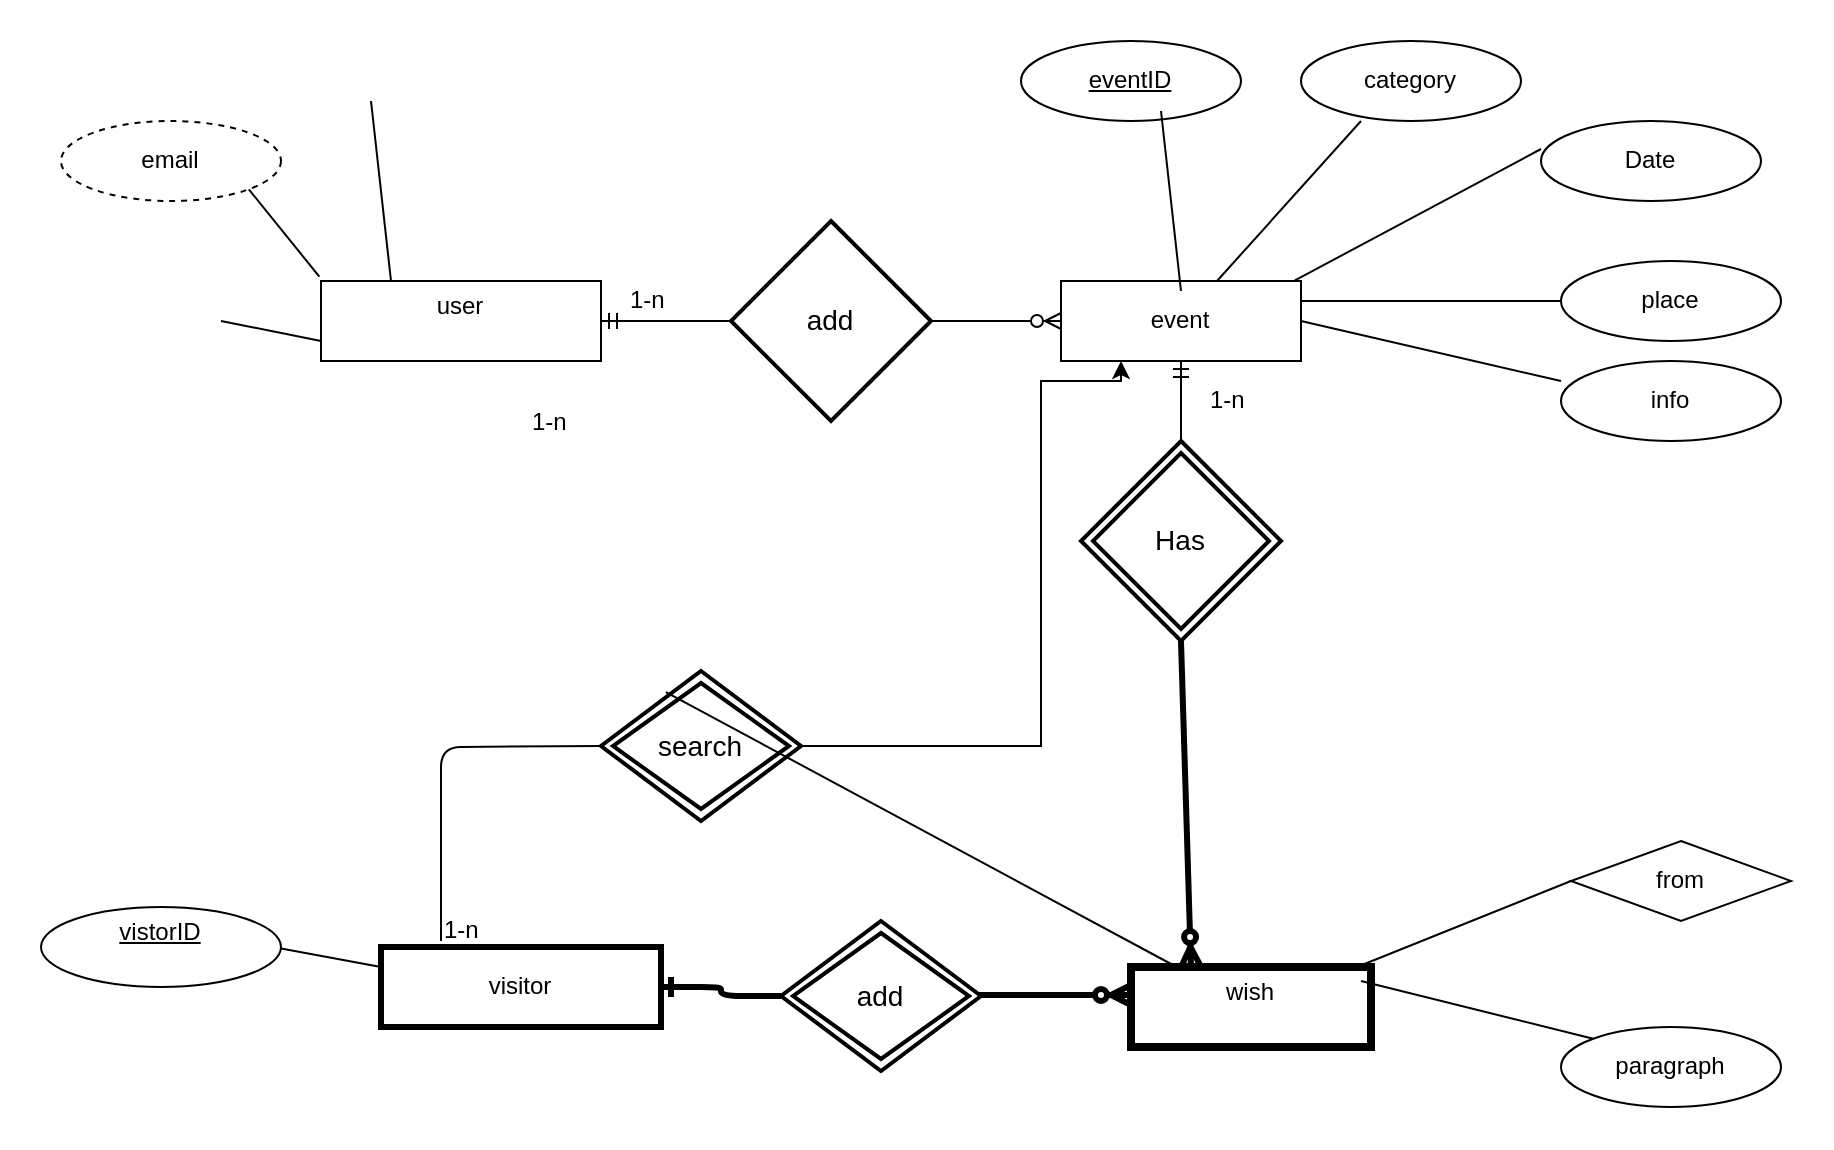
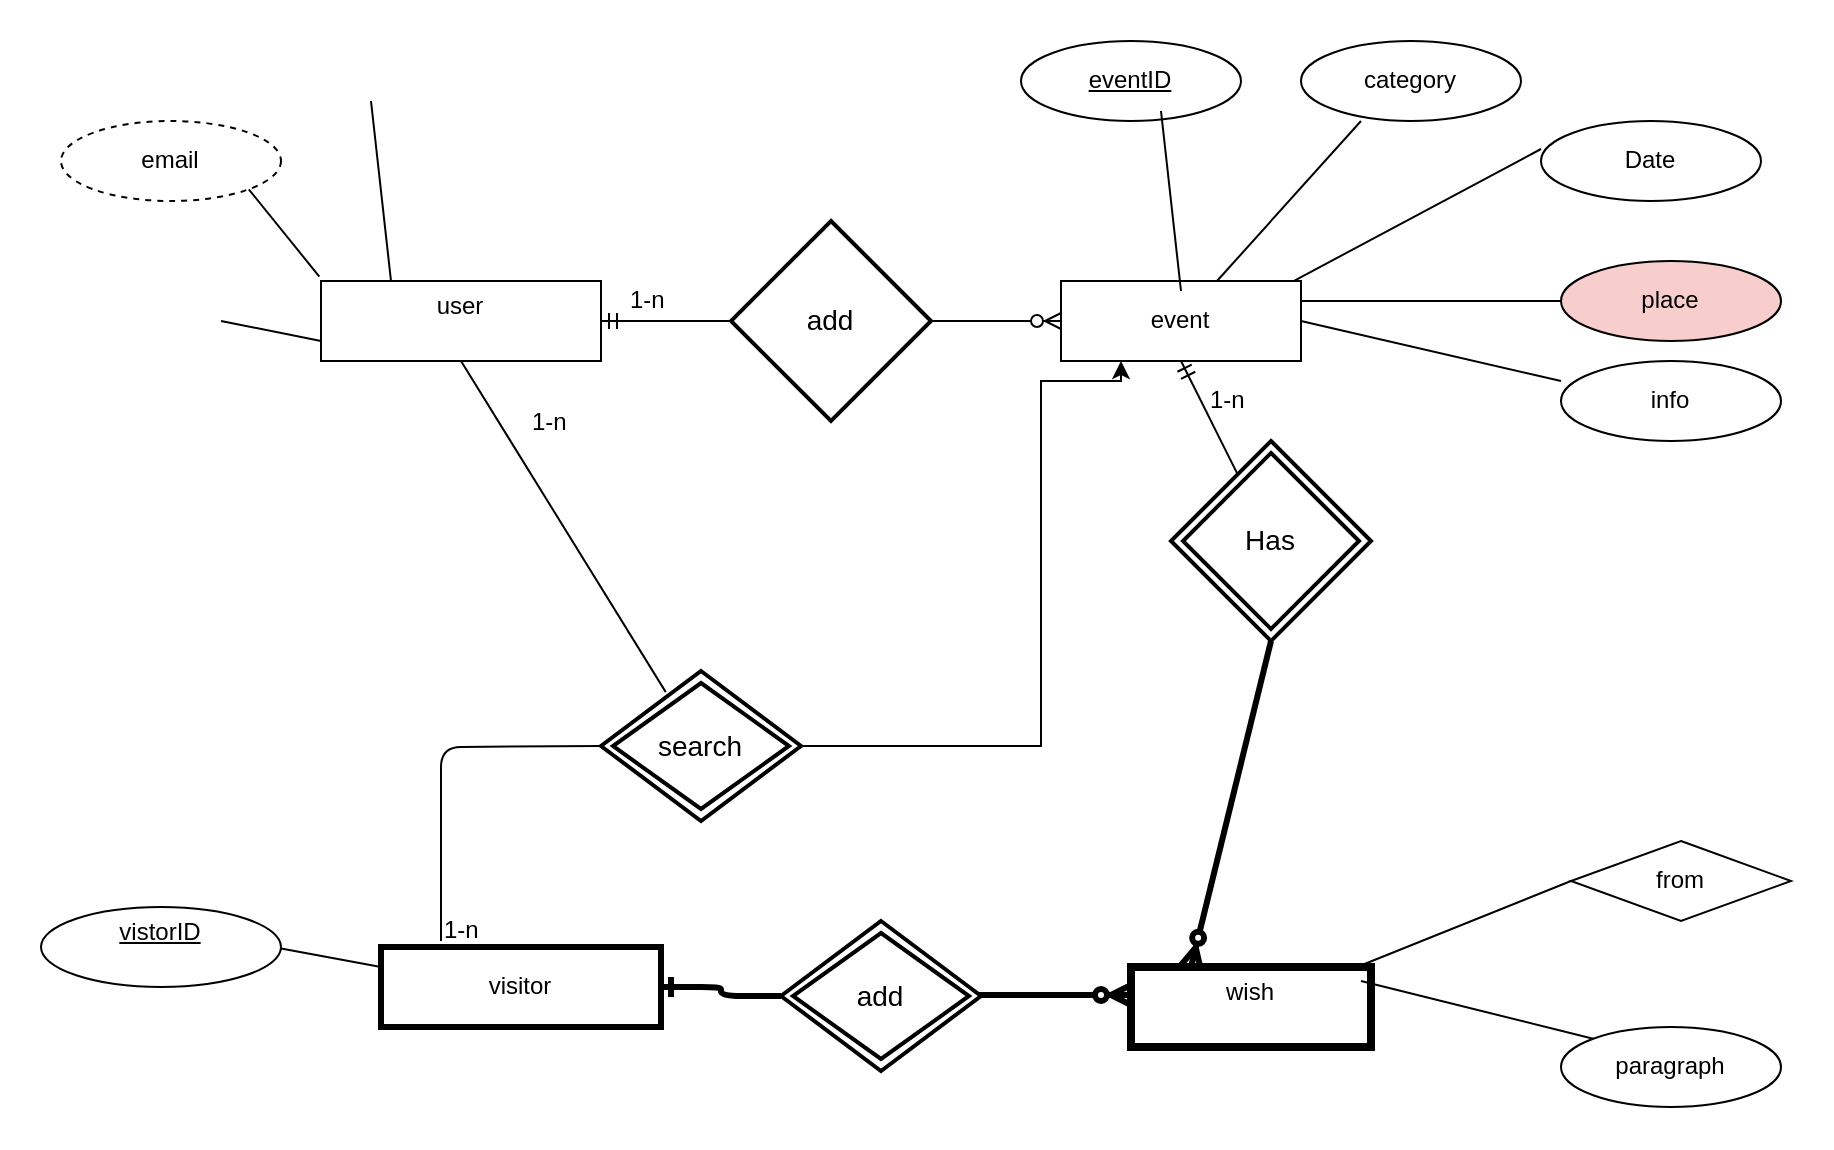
node "place": fillcolor #ffffff -> #f8cecc
node "Has": moved (1181, 541) -> (1271, 541)
edge "search" -- "wish": now "search" -- "user"
